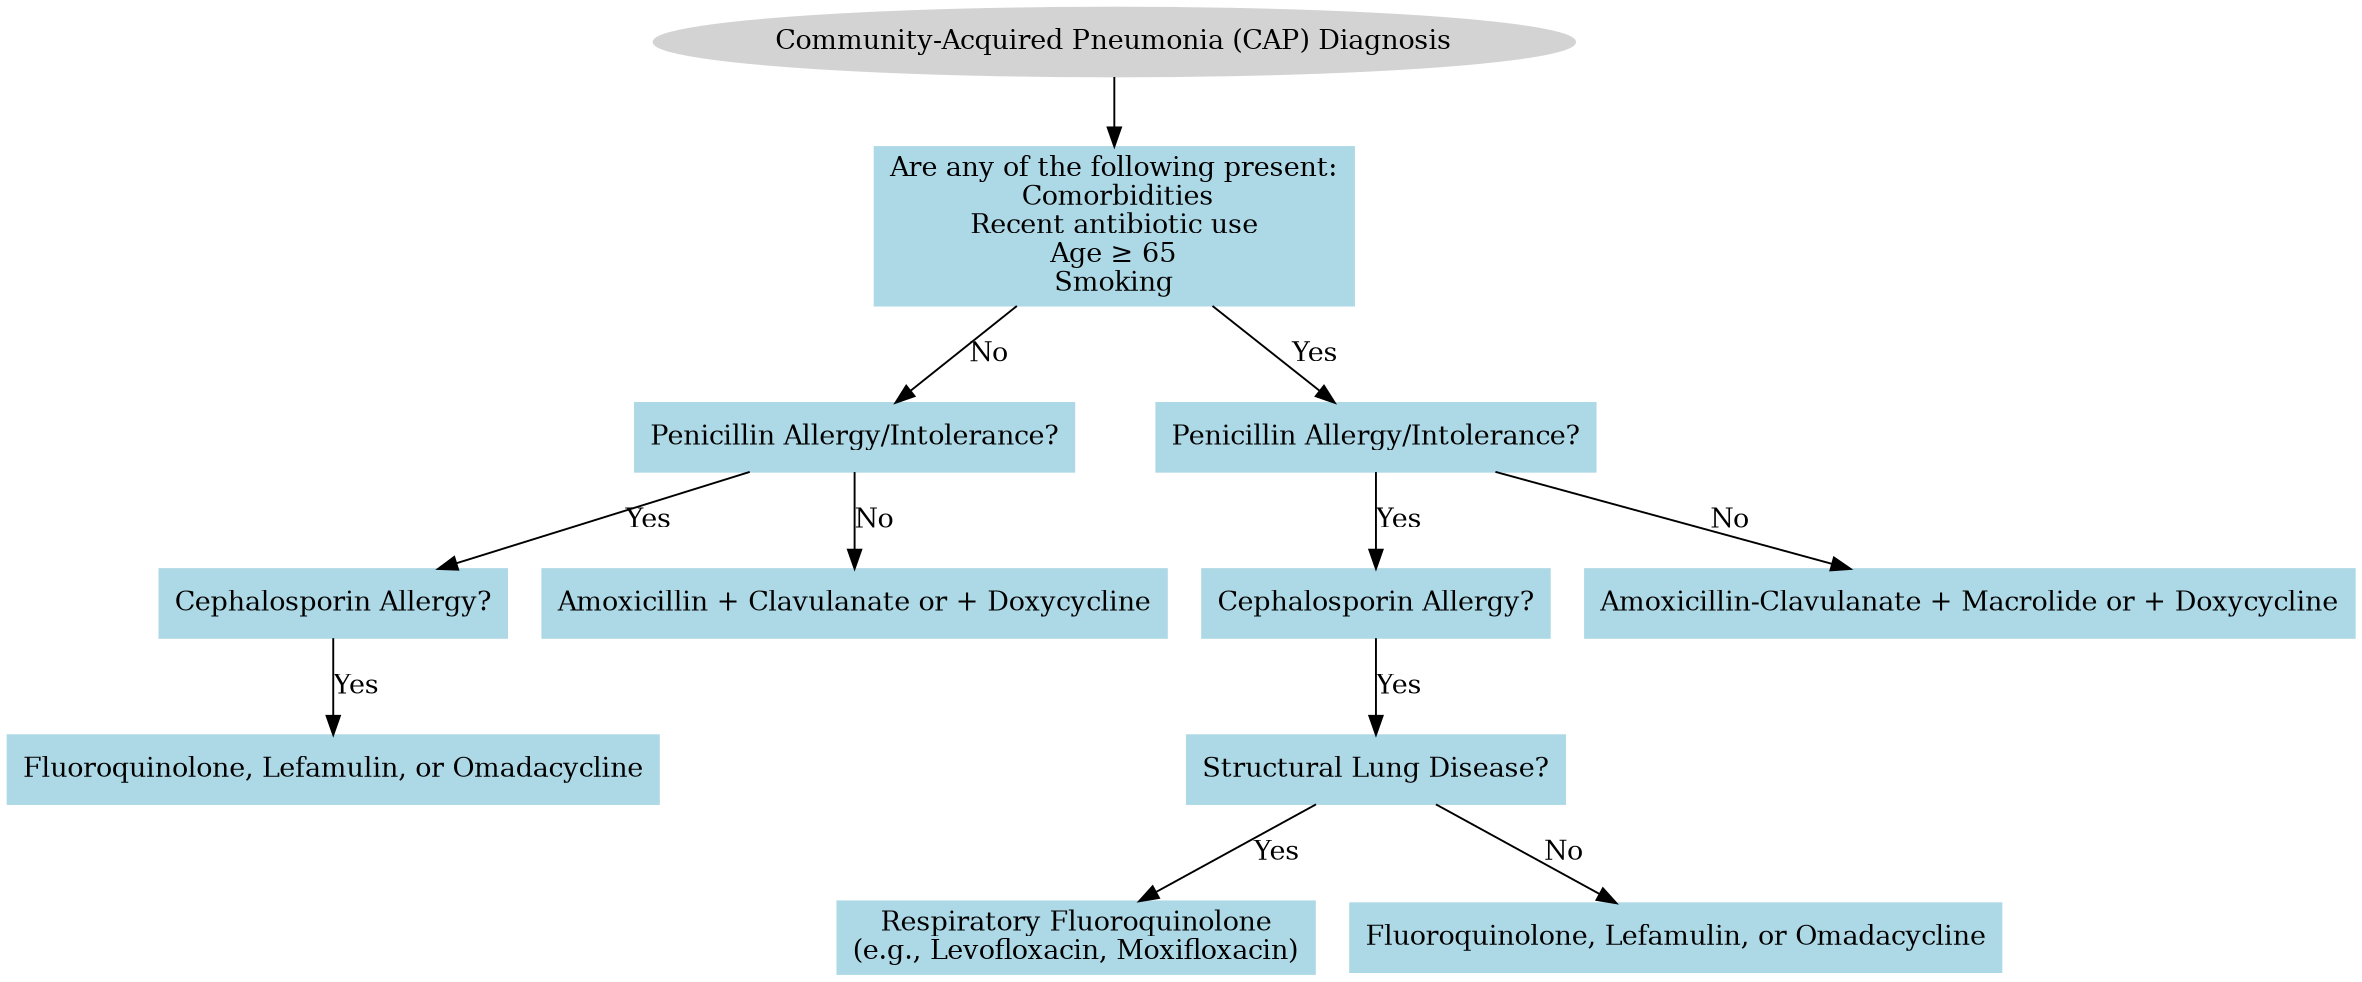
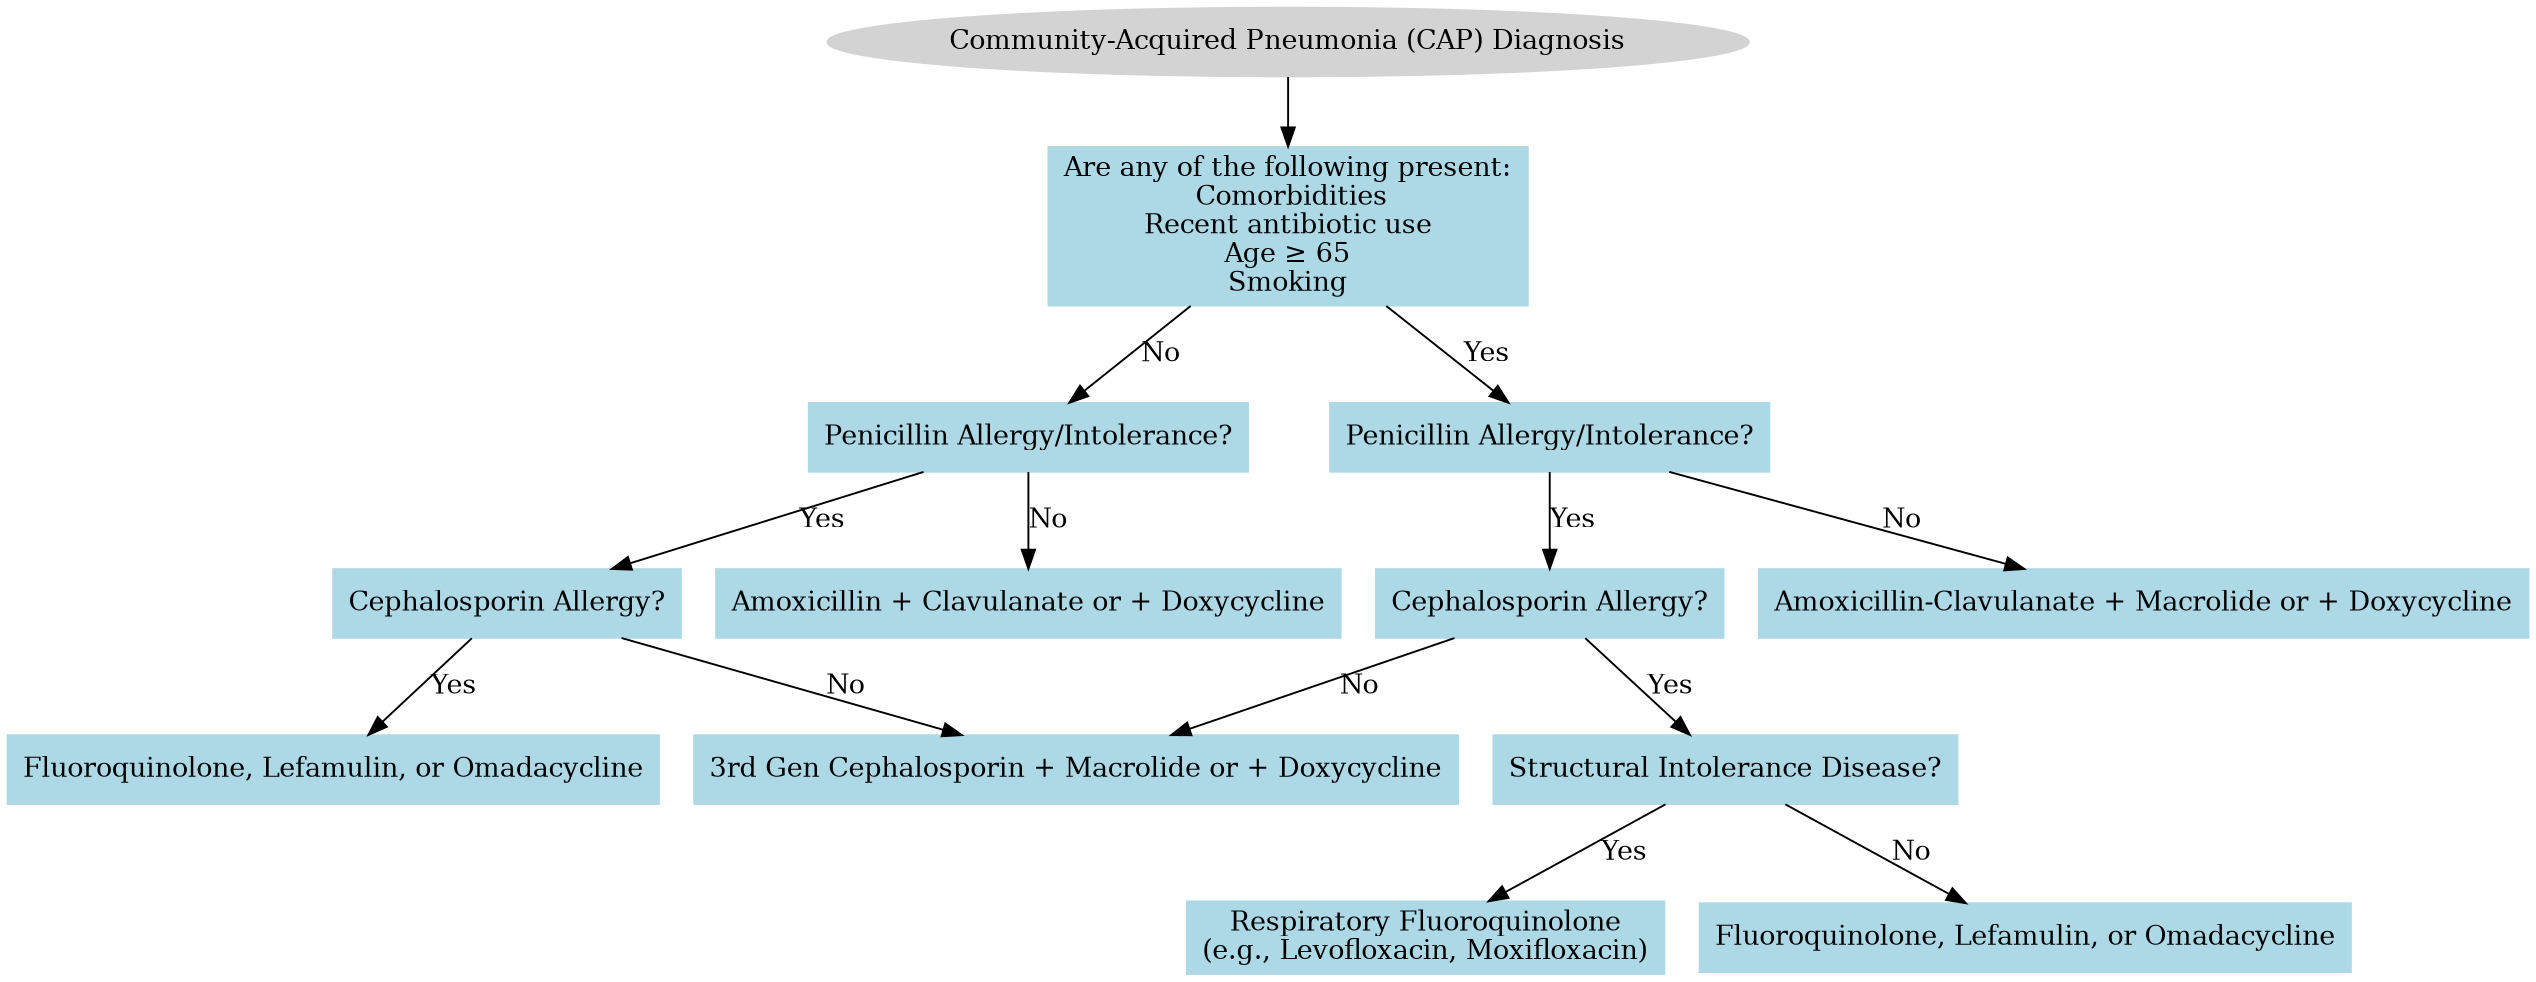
node "3rd Gen Cephalosporin + Macrolide or + Doxycycline": added
node "Structural Lung Disease?": label "Structural Lung Disease?" -> "Structural Intolerance Disease?"
